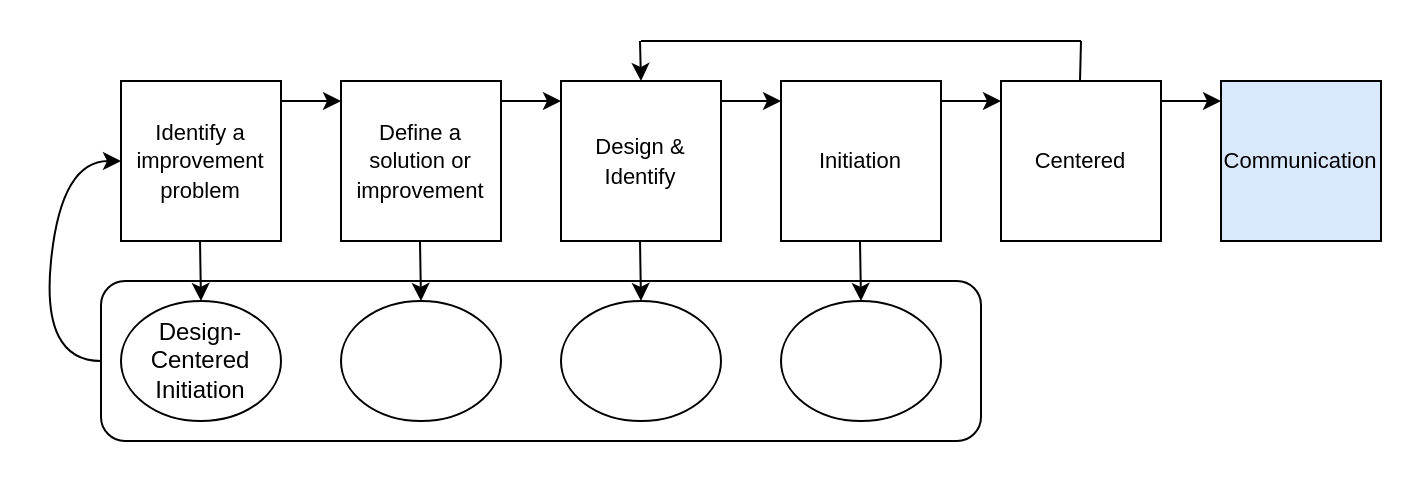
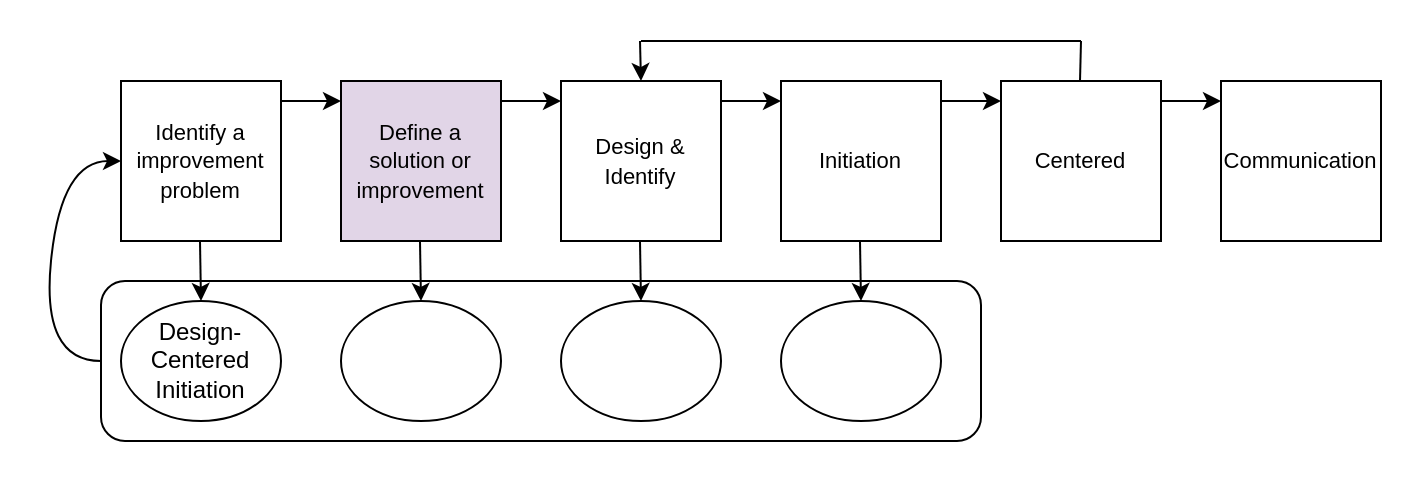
node "Define a solution or improvement": fillcolor #ffffff -> #e1d5e7
node "Communication": fillcolor #dae8fc -> #ffffff
